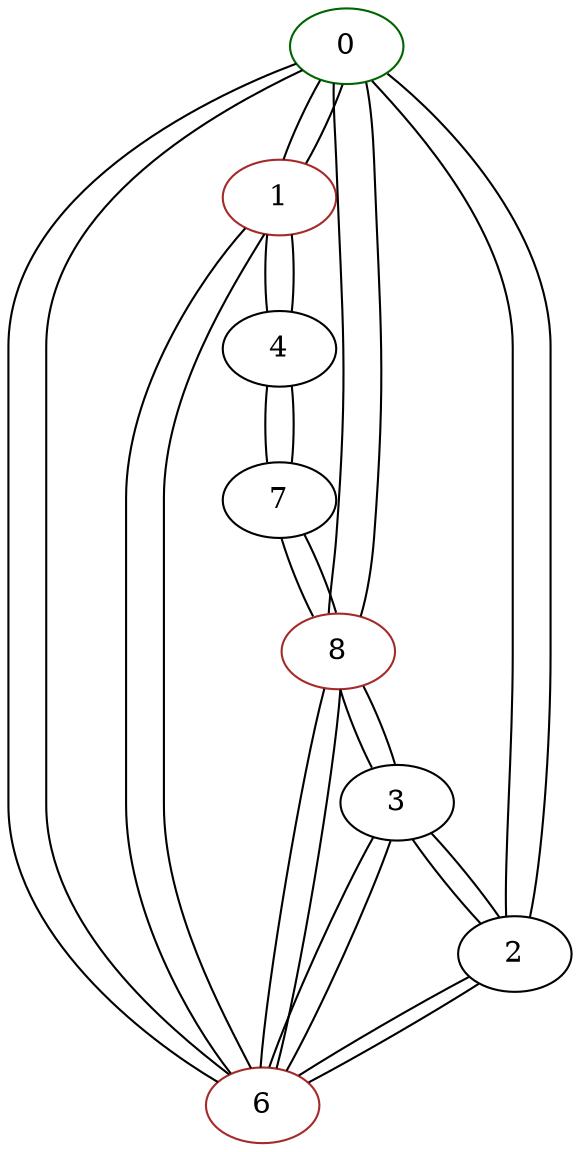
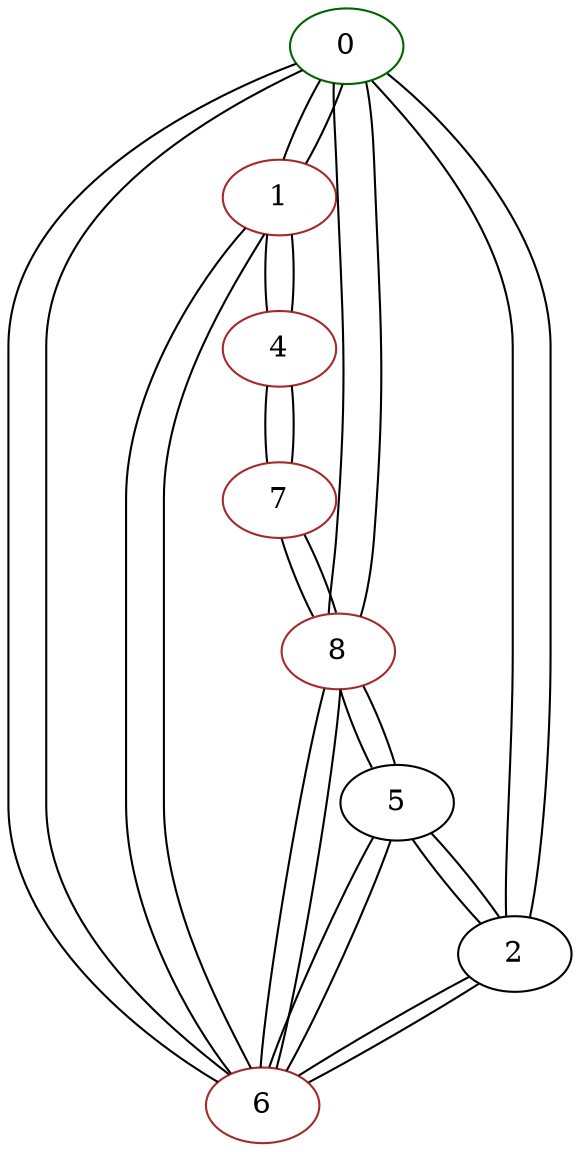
node "4": color black -> brown
node "7": color black -> brown
node "3": label "3" -> "5"
